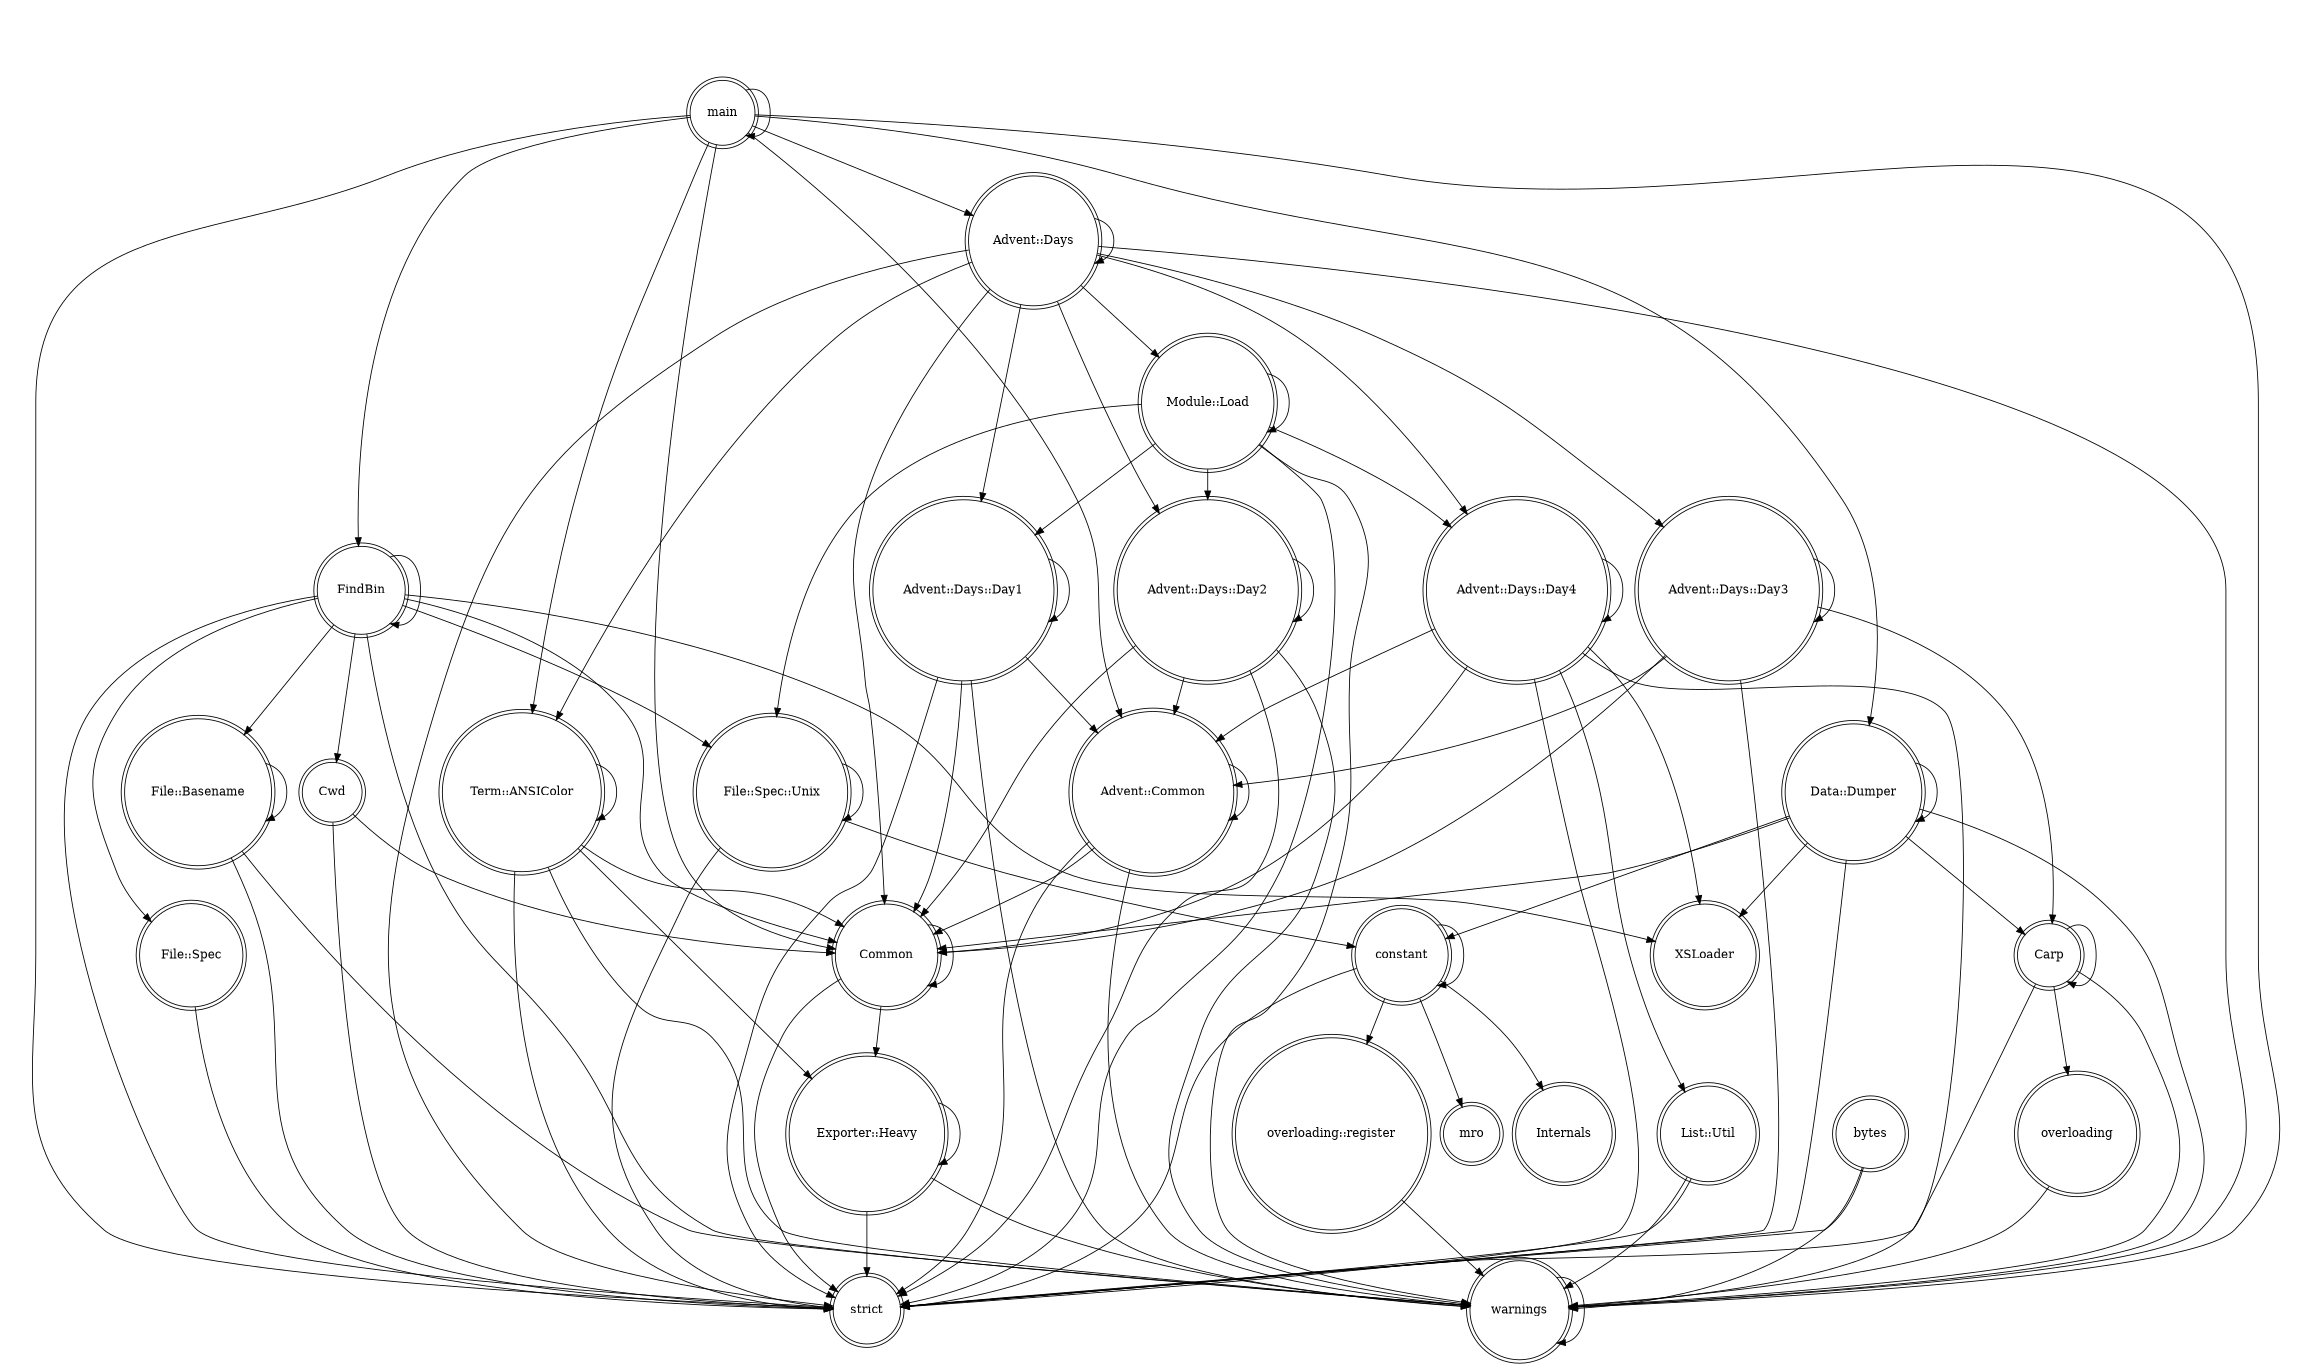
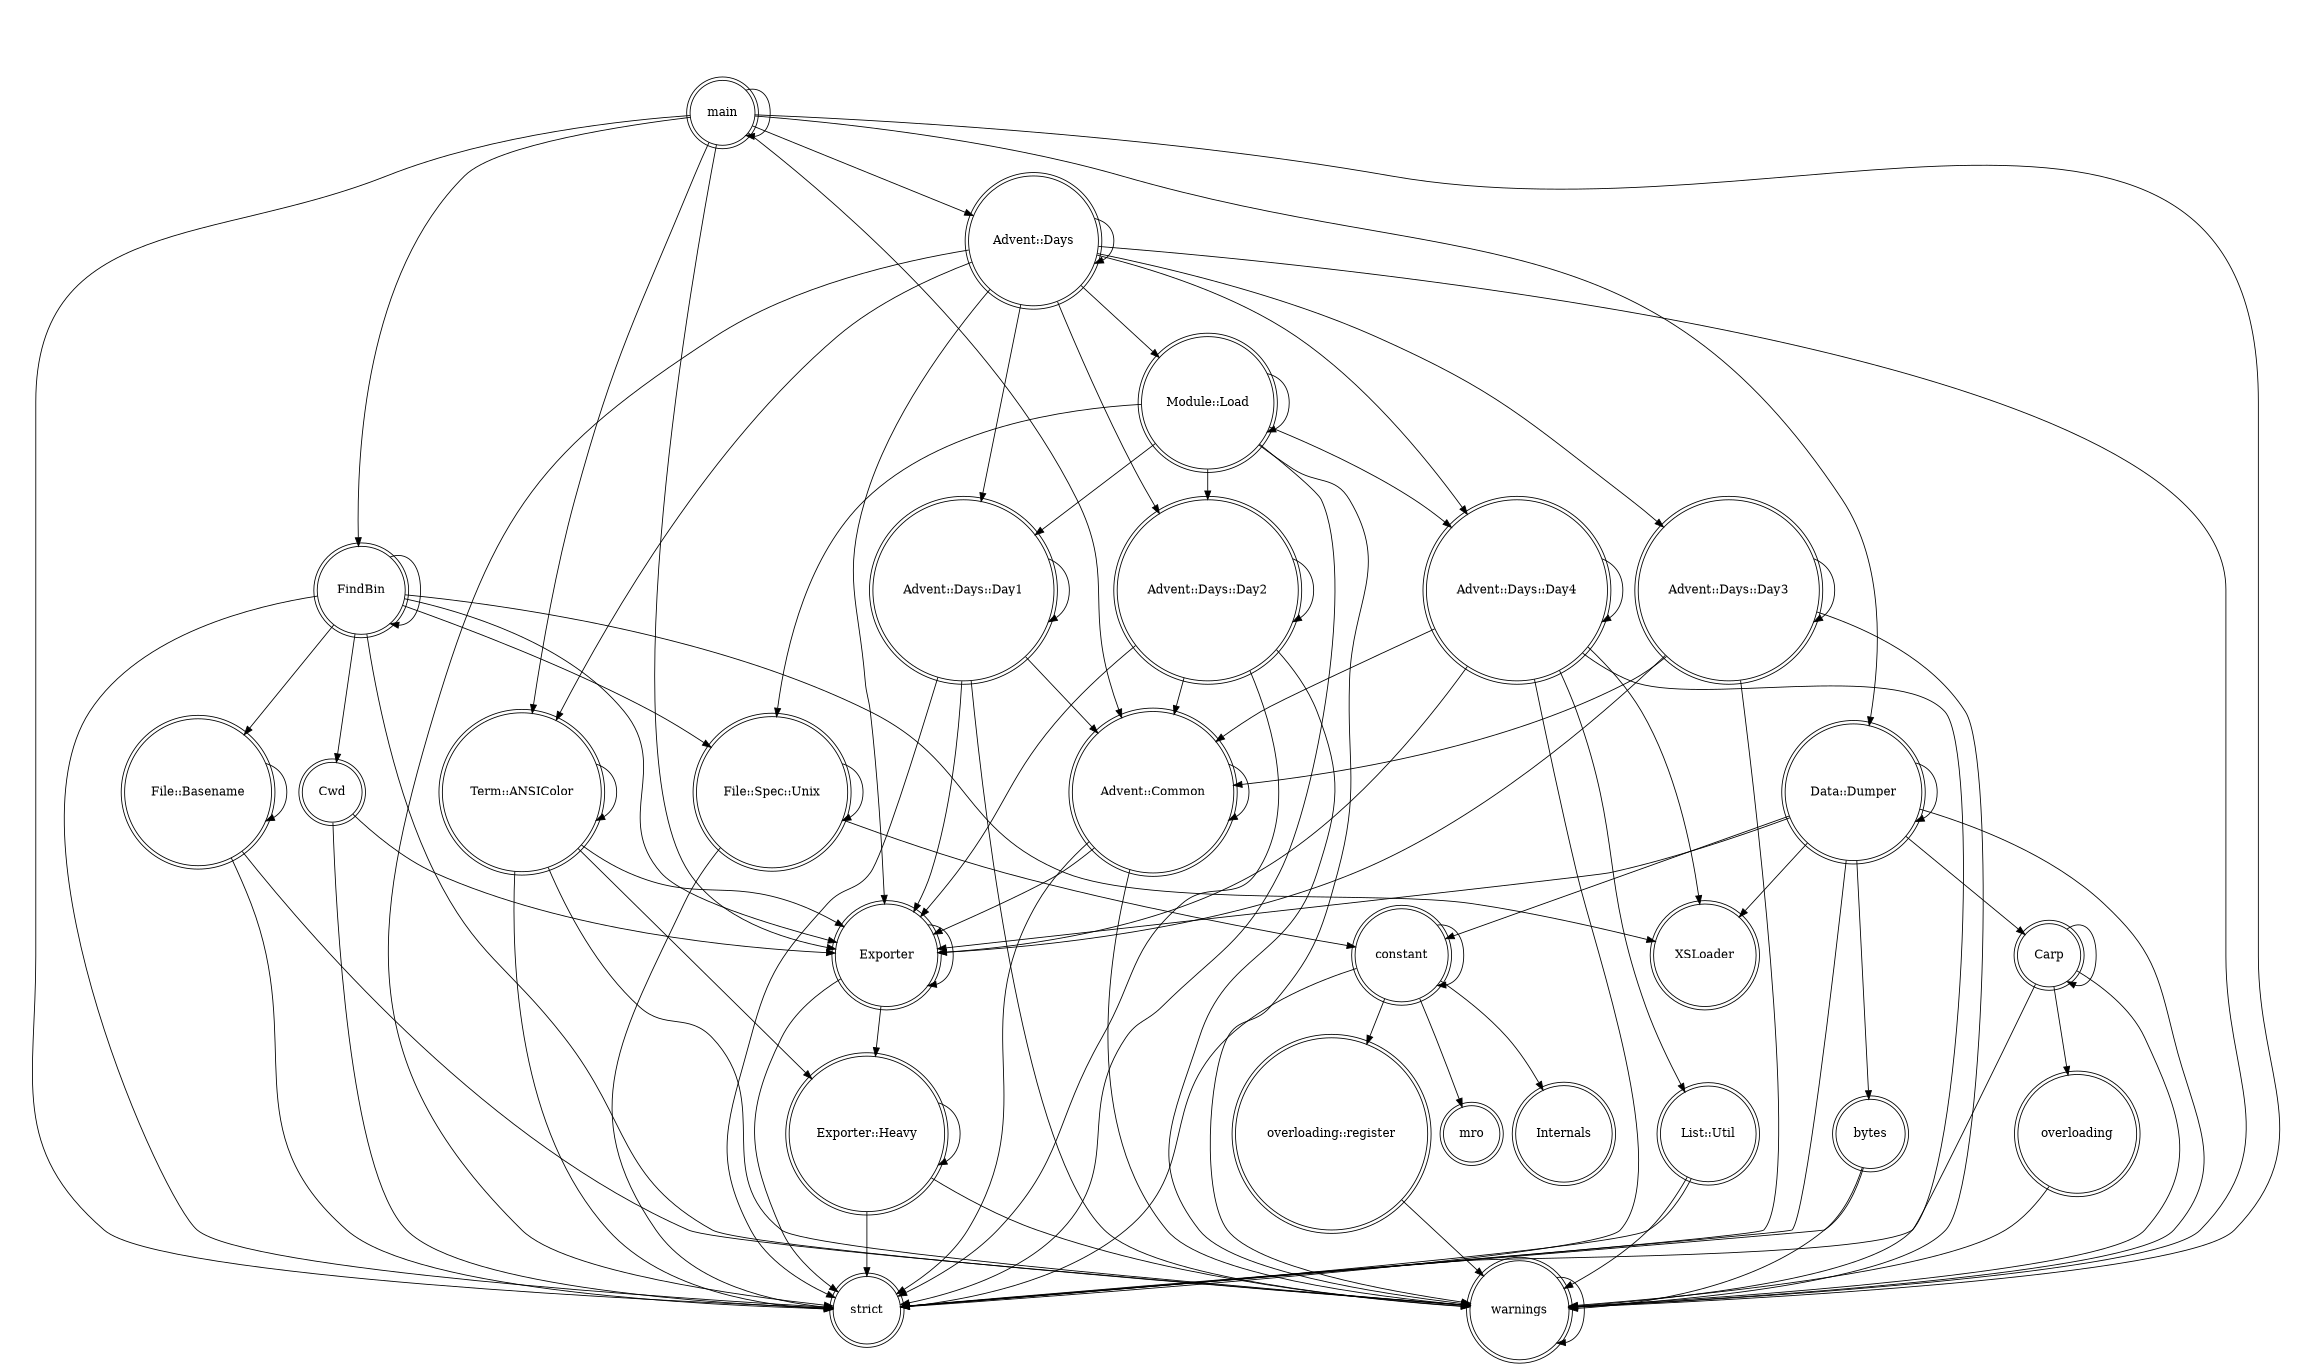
edge "Advent::Days::Day3" -> "Carp": now "Advent::Days::Day3" -> "warnings"
node "File::Spec": removed
node "Common": label "Common" -> "Exporter"
edge "Data::Dumper" -> "bytes": added
